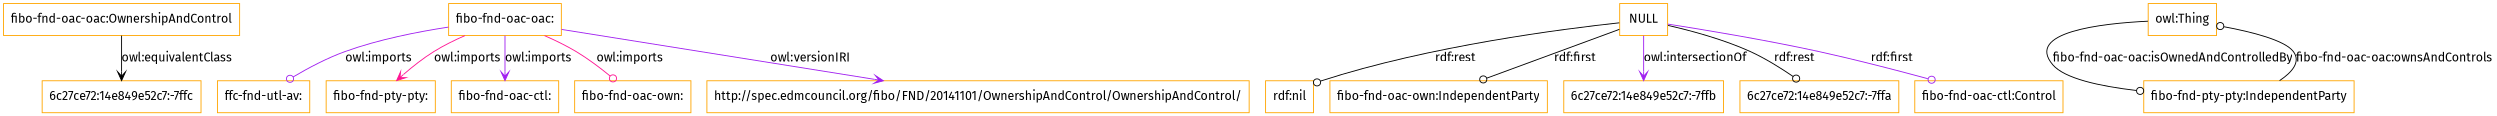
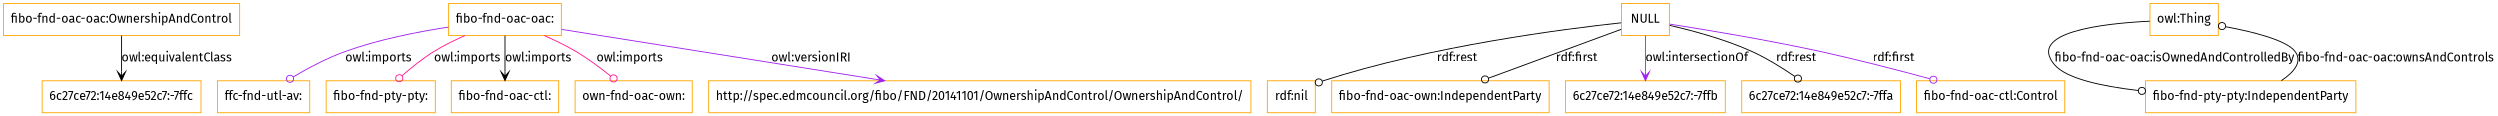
edge "fibo-fnd-oac-oac:" -> "fibo-fnd-pty-pty:": arrowhead vee -> odot
edge "fibo-fnd-oac-oac:" -> "fibo-fnd-oac-ctl:": color purple -> black
node "fibo-fnd-oac-own:": label "fibo-fnd-oac-own:" -> "own-fnd-oac-own:"
